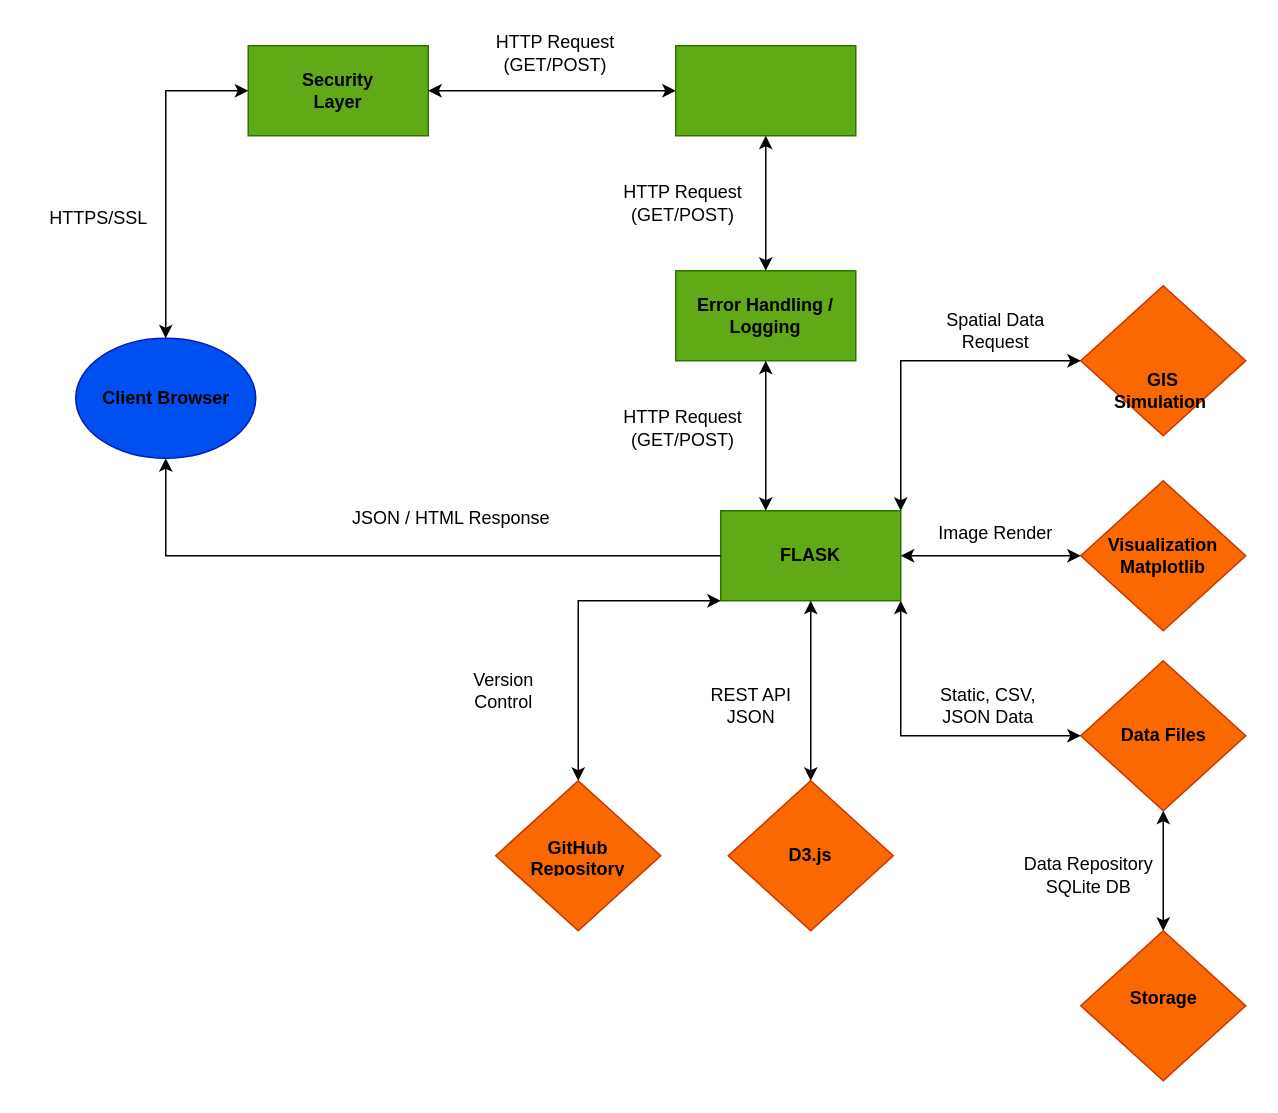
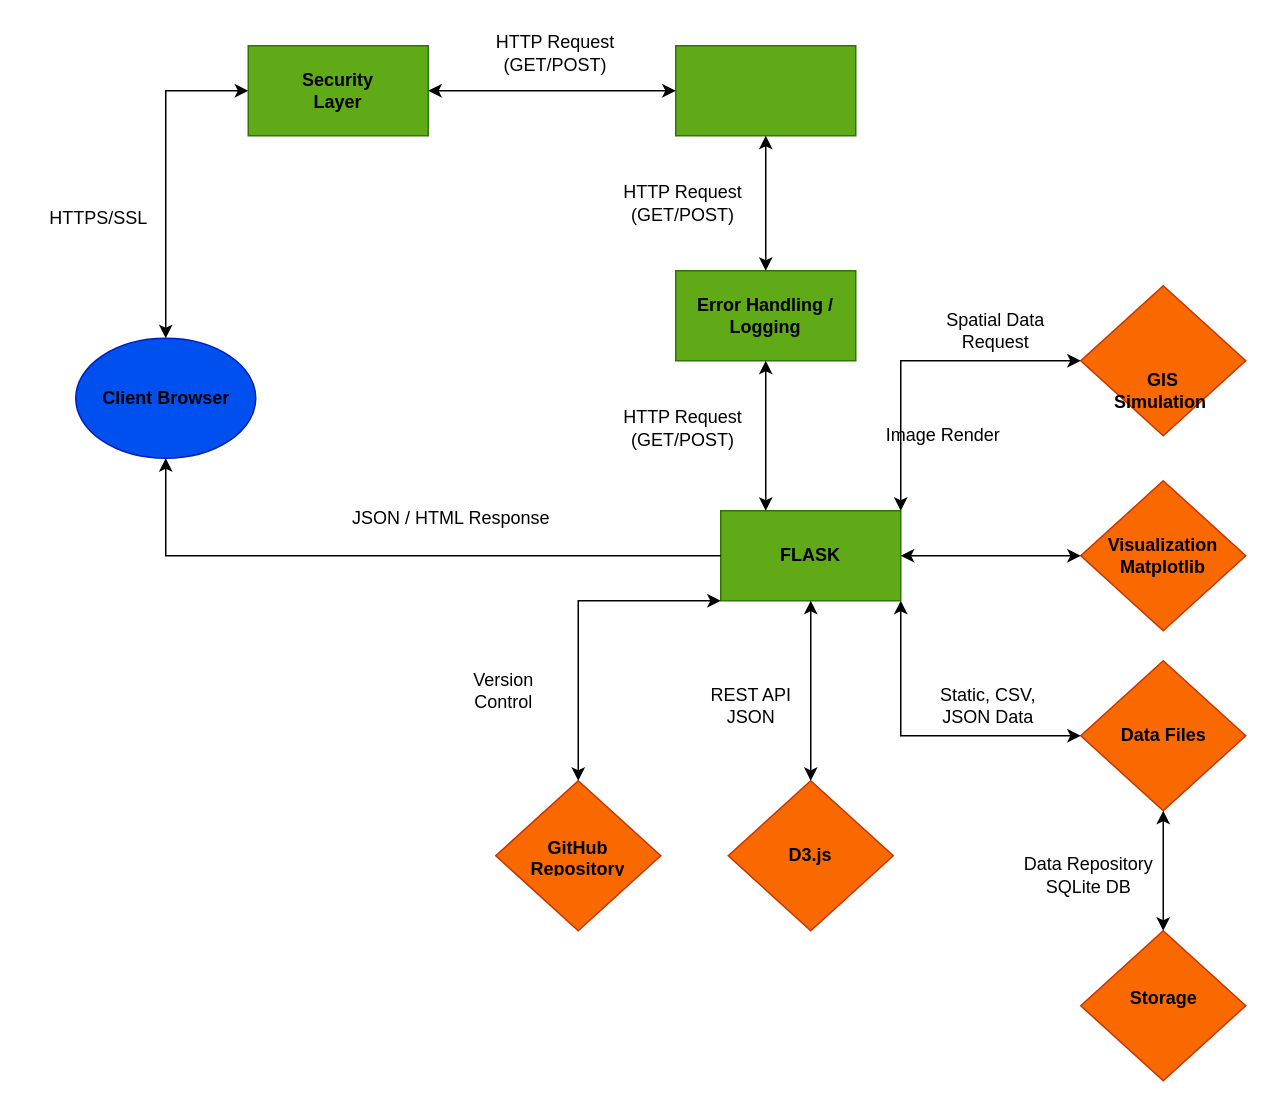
node "Image Render": moved (995, 533) -> (942, 436)
